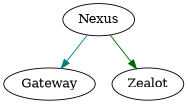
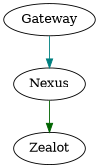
edge "Nexus" -> "Gateway": reversed
